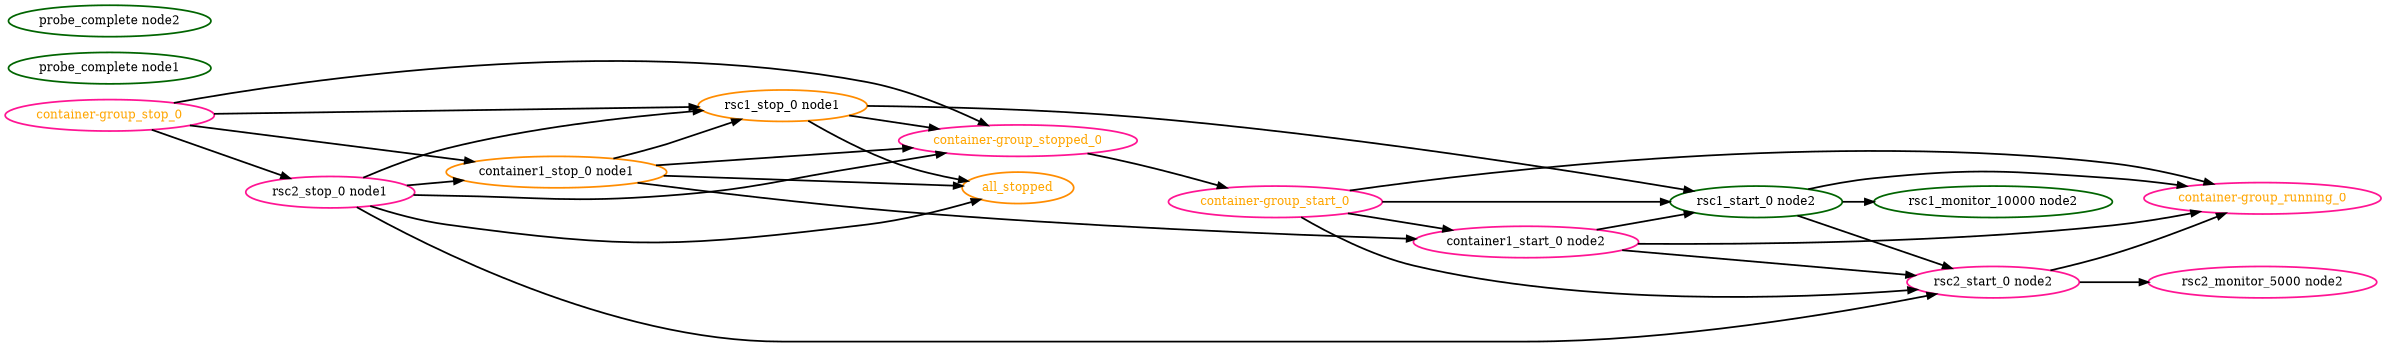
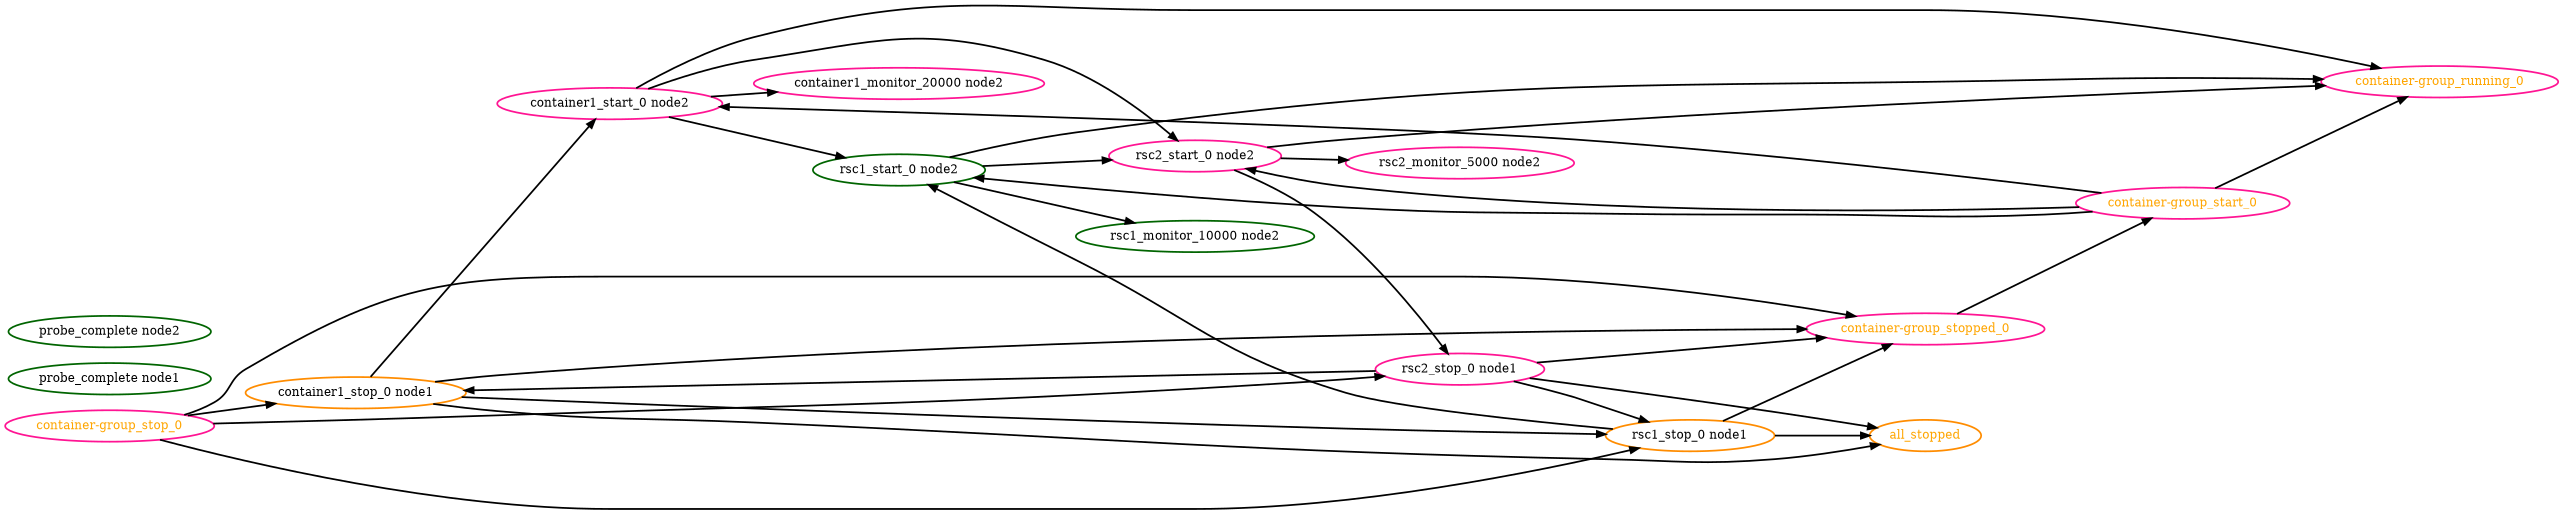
node "container1_monitor_20000 node2": added
edge "rsc2_stop_0 node1" -> "rsc2_start_0 node2": reversed
